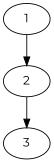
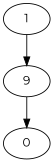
node "2": label "2" -> "9"
node "3": label "3" -> "0"
